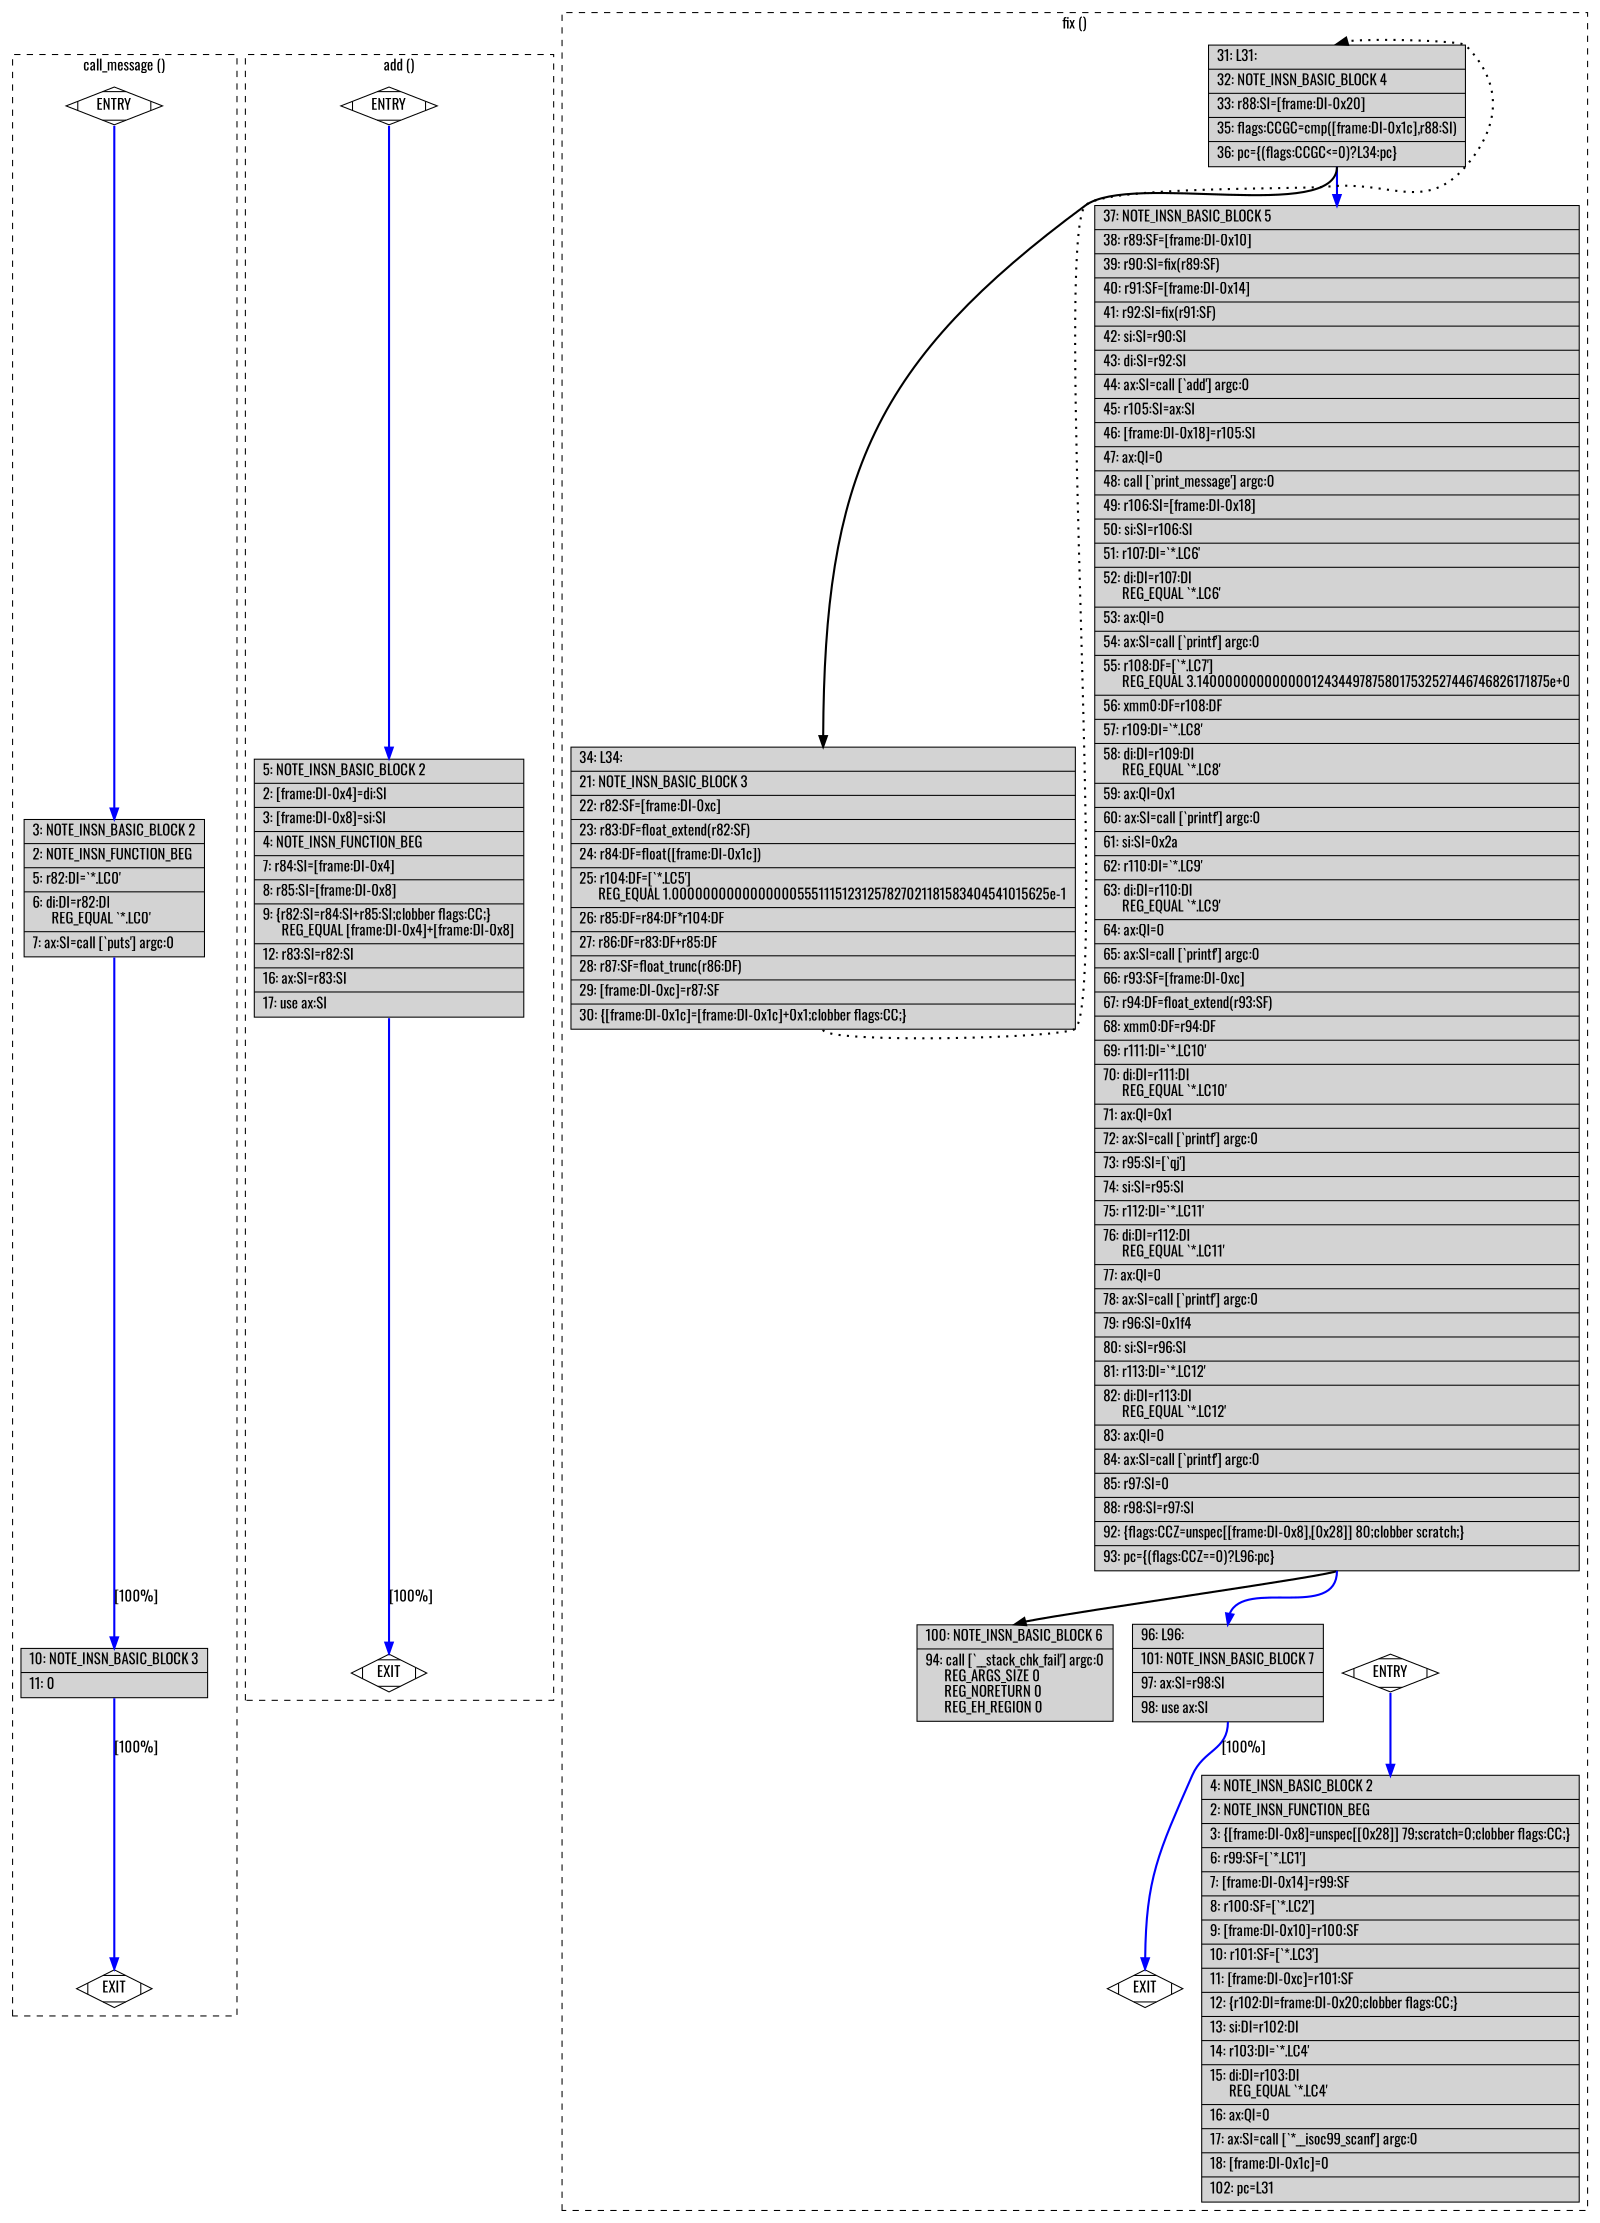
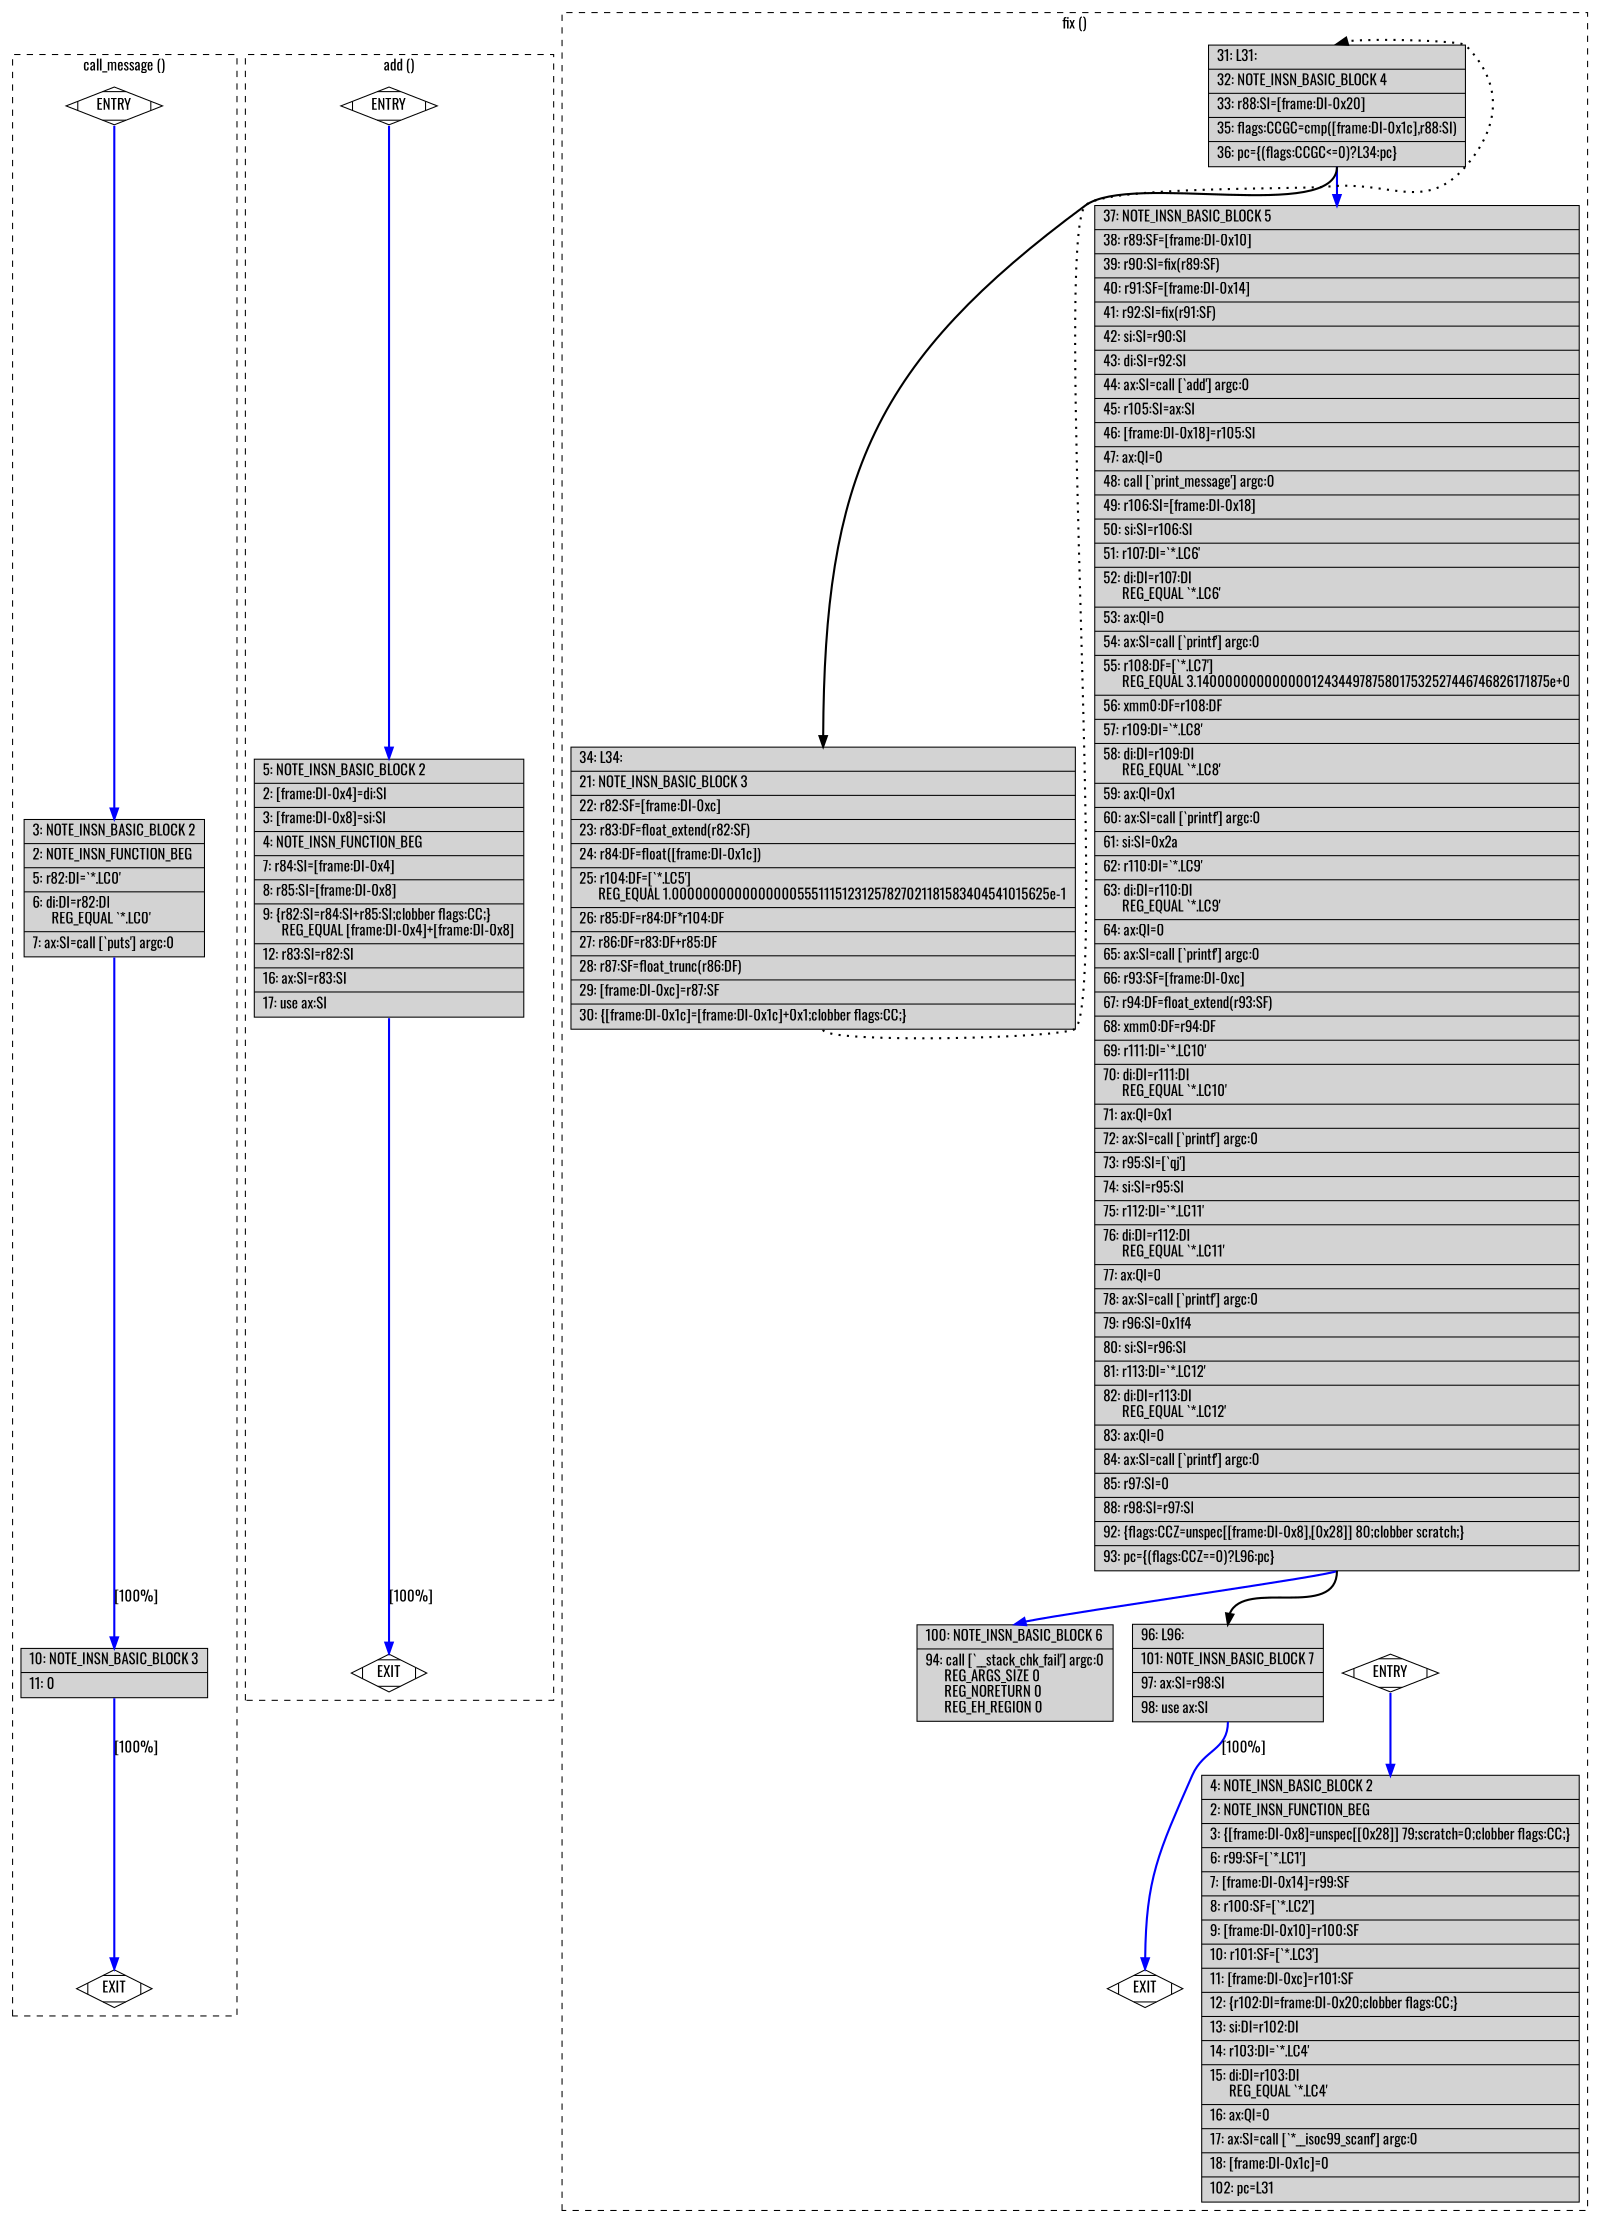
edge "37: NOTE_INSN_BASIC_BLOCK 5" -> "100: NOTE_INSN_BASIC_BLOCK 6": color black -> blue
edge "37: NOTE_INSN_BASIC_BLOCK 5" -> "96: L96:": color blue -> black
